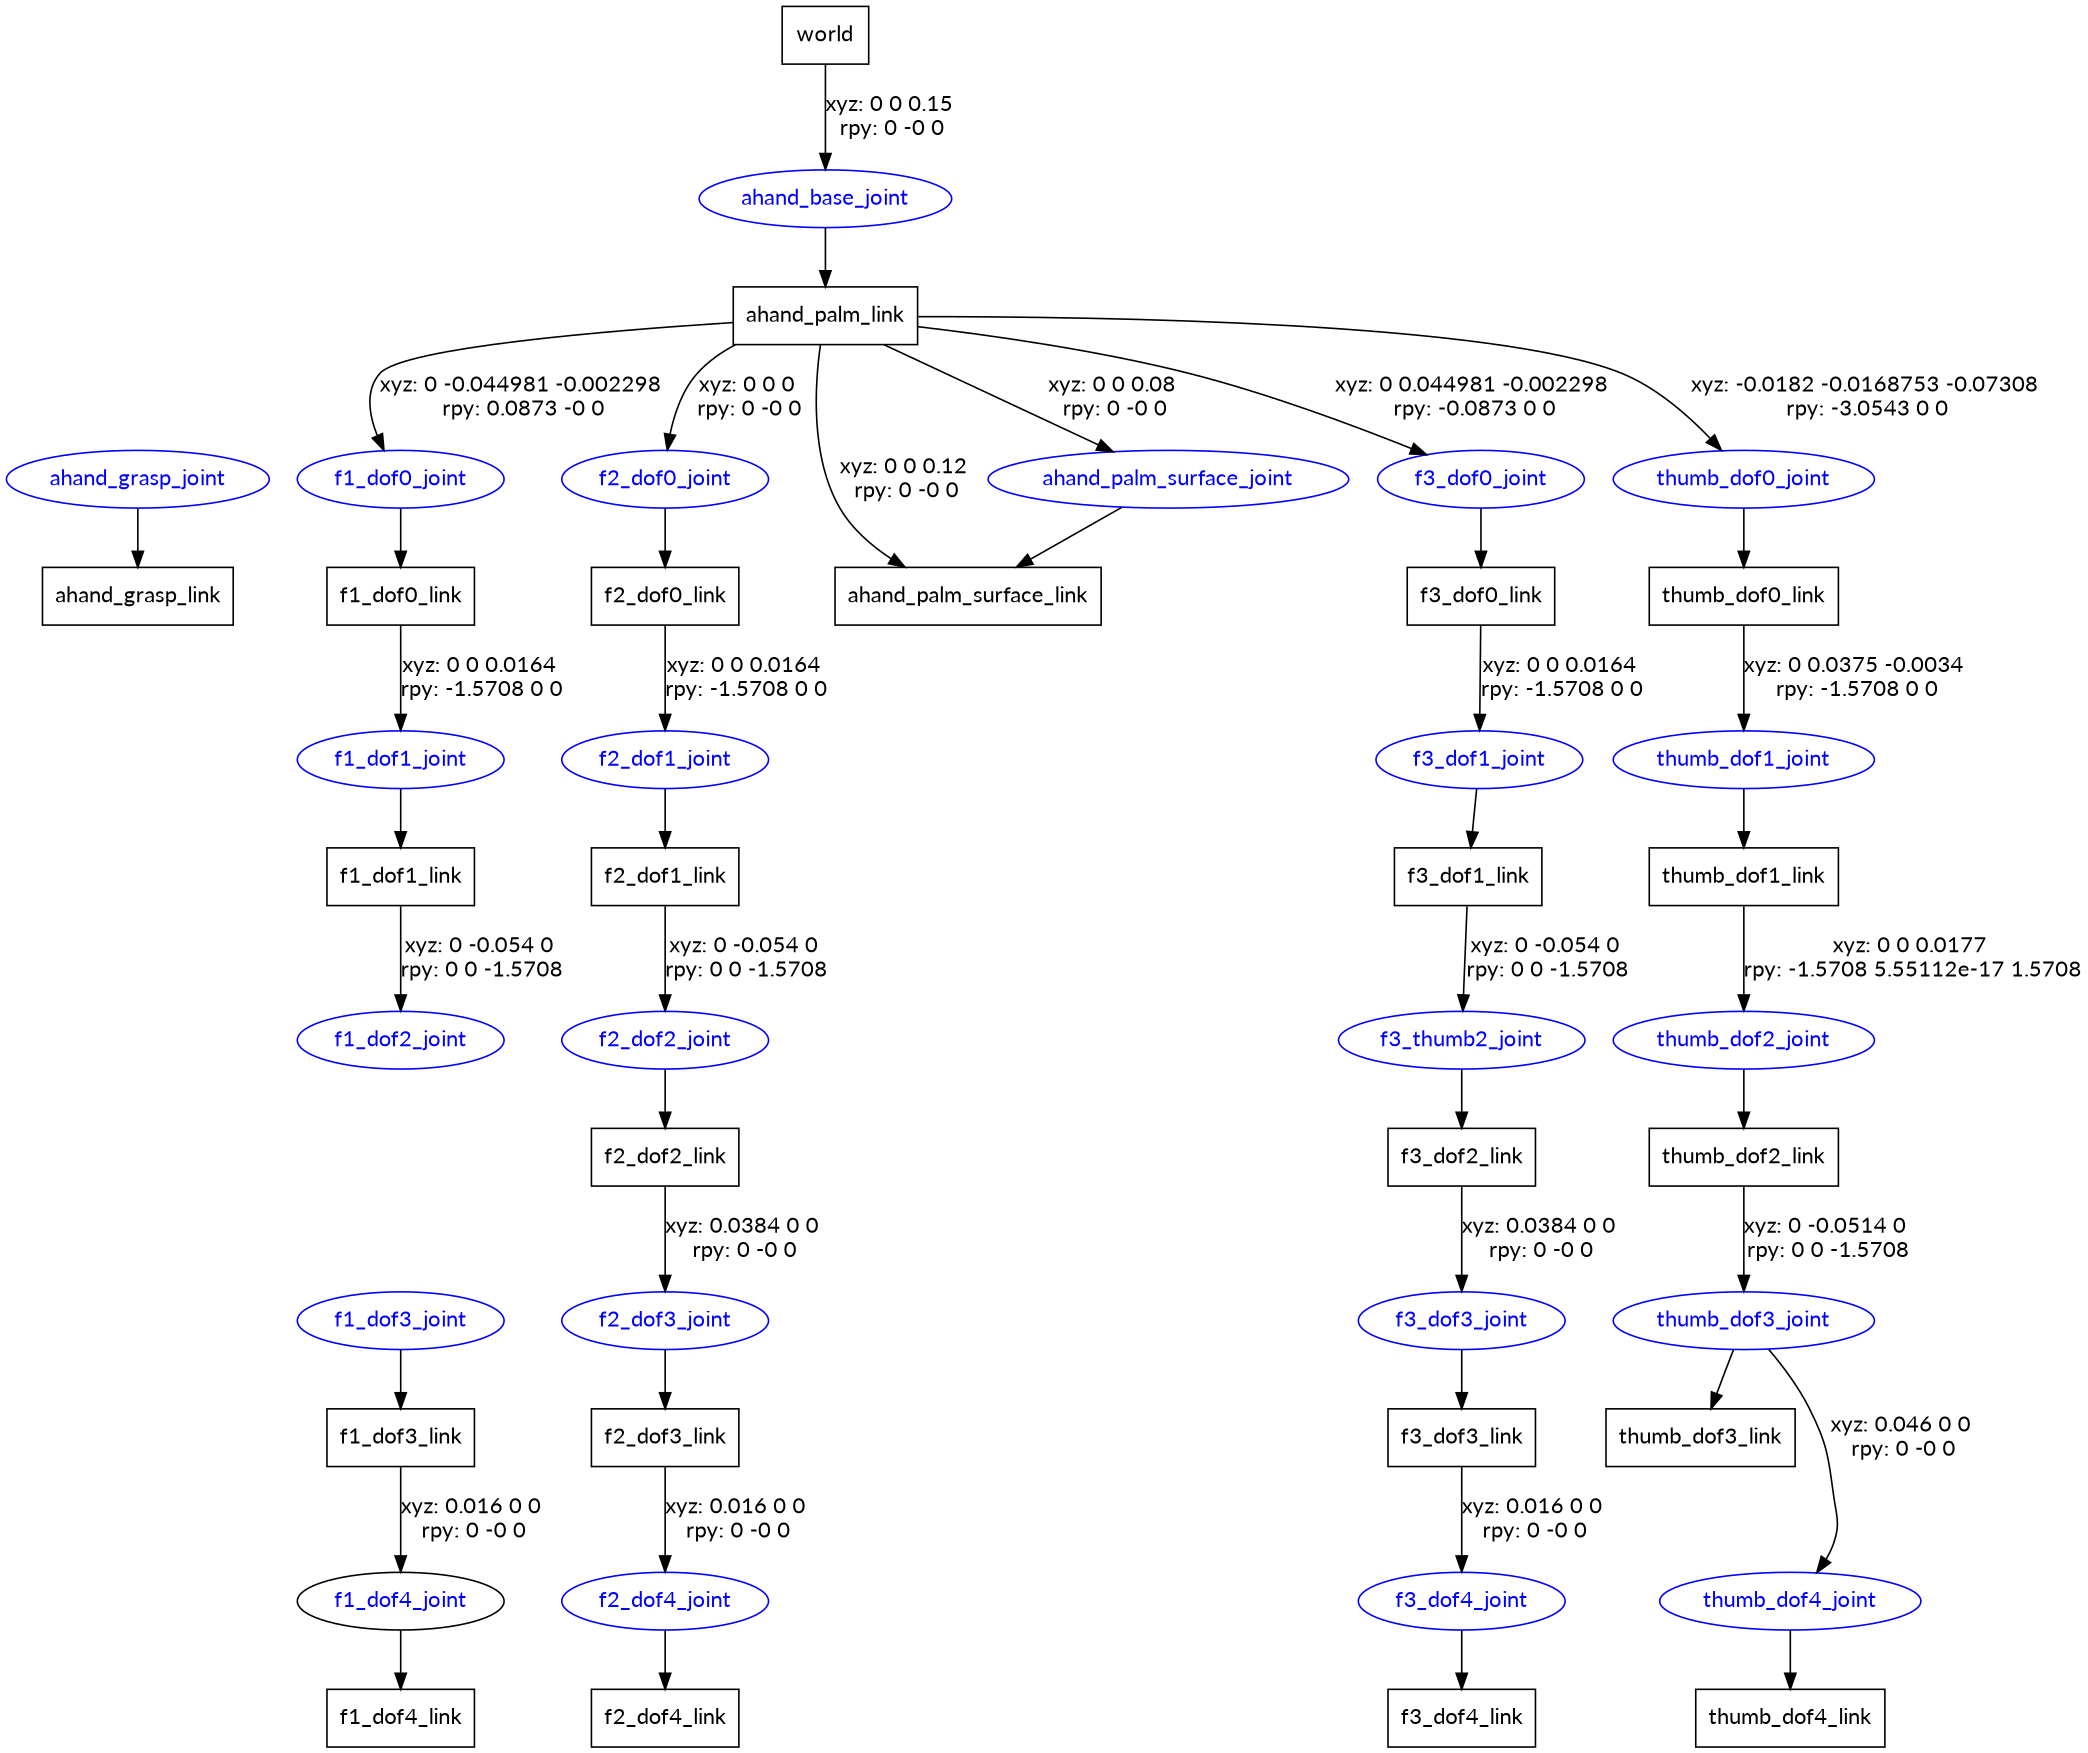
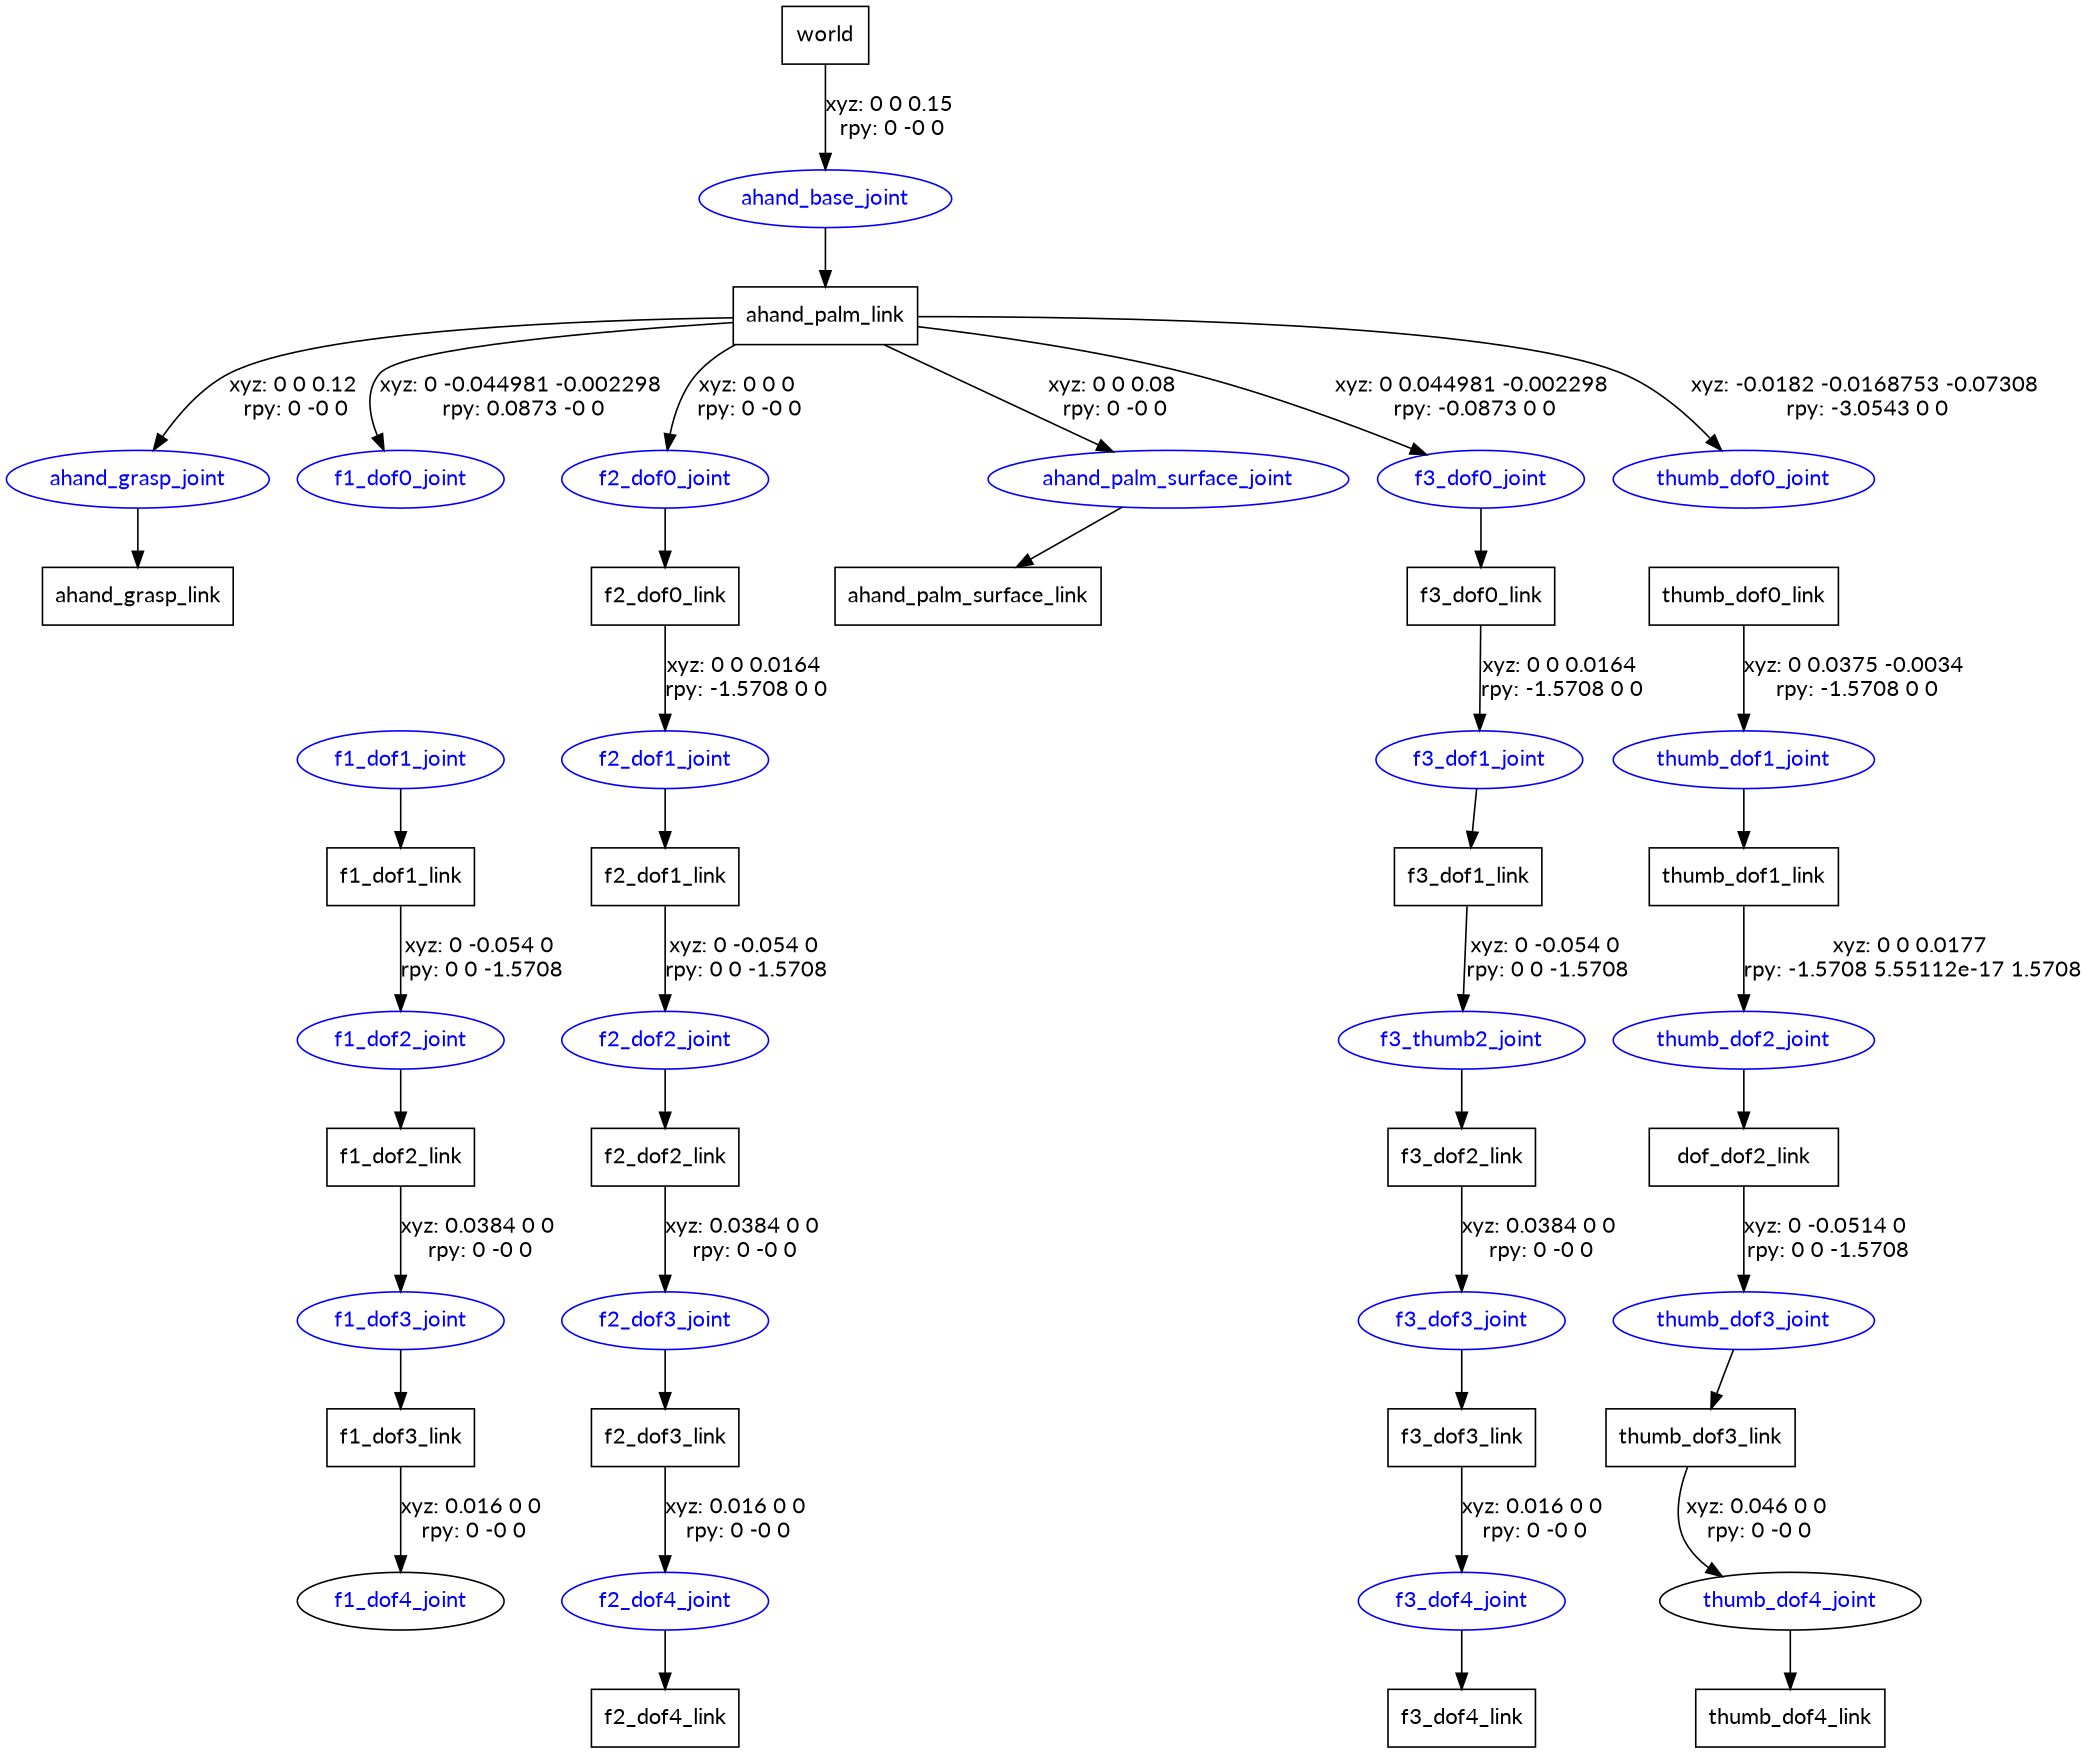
edge "ahand_palm_link" -> "ahand_palm_surface_link": now "ahand_palm_link" -> "ahand_grasp_joint"
edge "thumb_dof0_joint" -> "thumb_dof0_link": removed
node "f1_dof0_link": removed
node "f1_dof2_link": added
node "thumb_dof2_link": label "thumb_dof2_link" -> "dof_dof2_link"
edge "thumb_dof3_joint" -> "thumb_dof4_joint": now "thumb_dof3_link" -> "thumb_dof4_joint"
node "thumb_dof4_joint": color blue -> black
node "f1_dof4_link": removed
